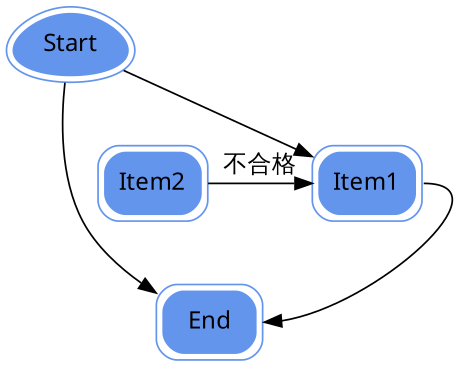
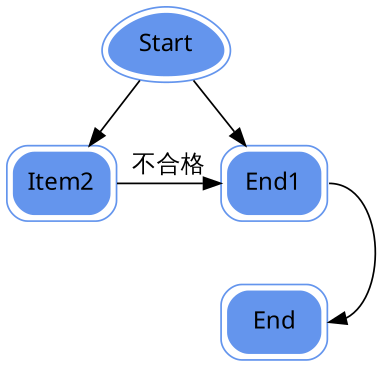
node "Item1": label "Item1" -> "End1"
edge "Start" -> "End": now "Start" -> "Item2"
